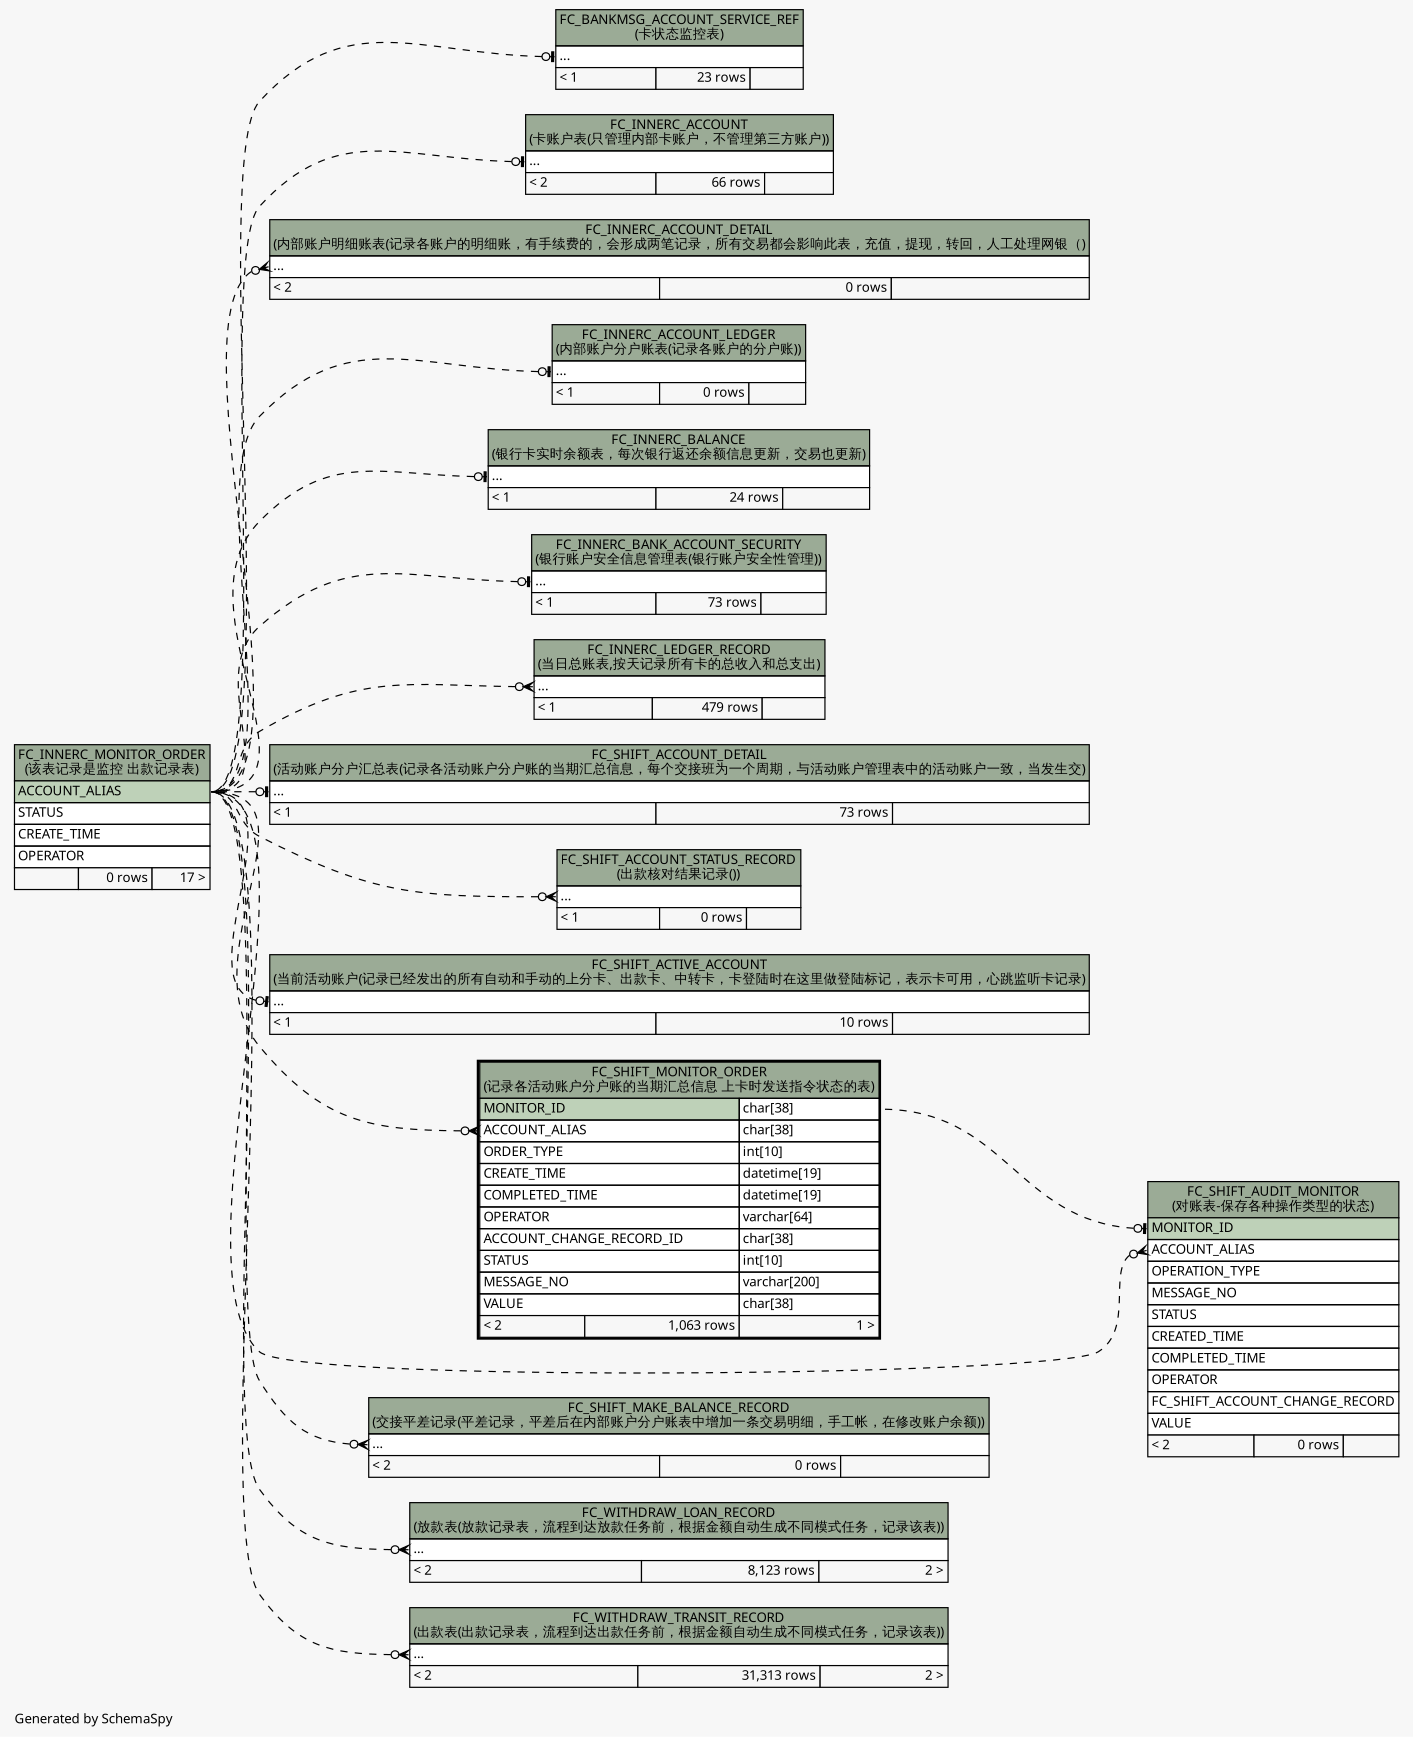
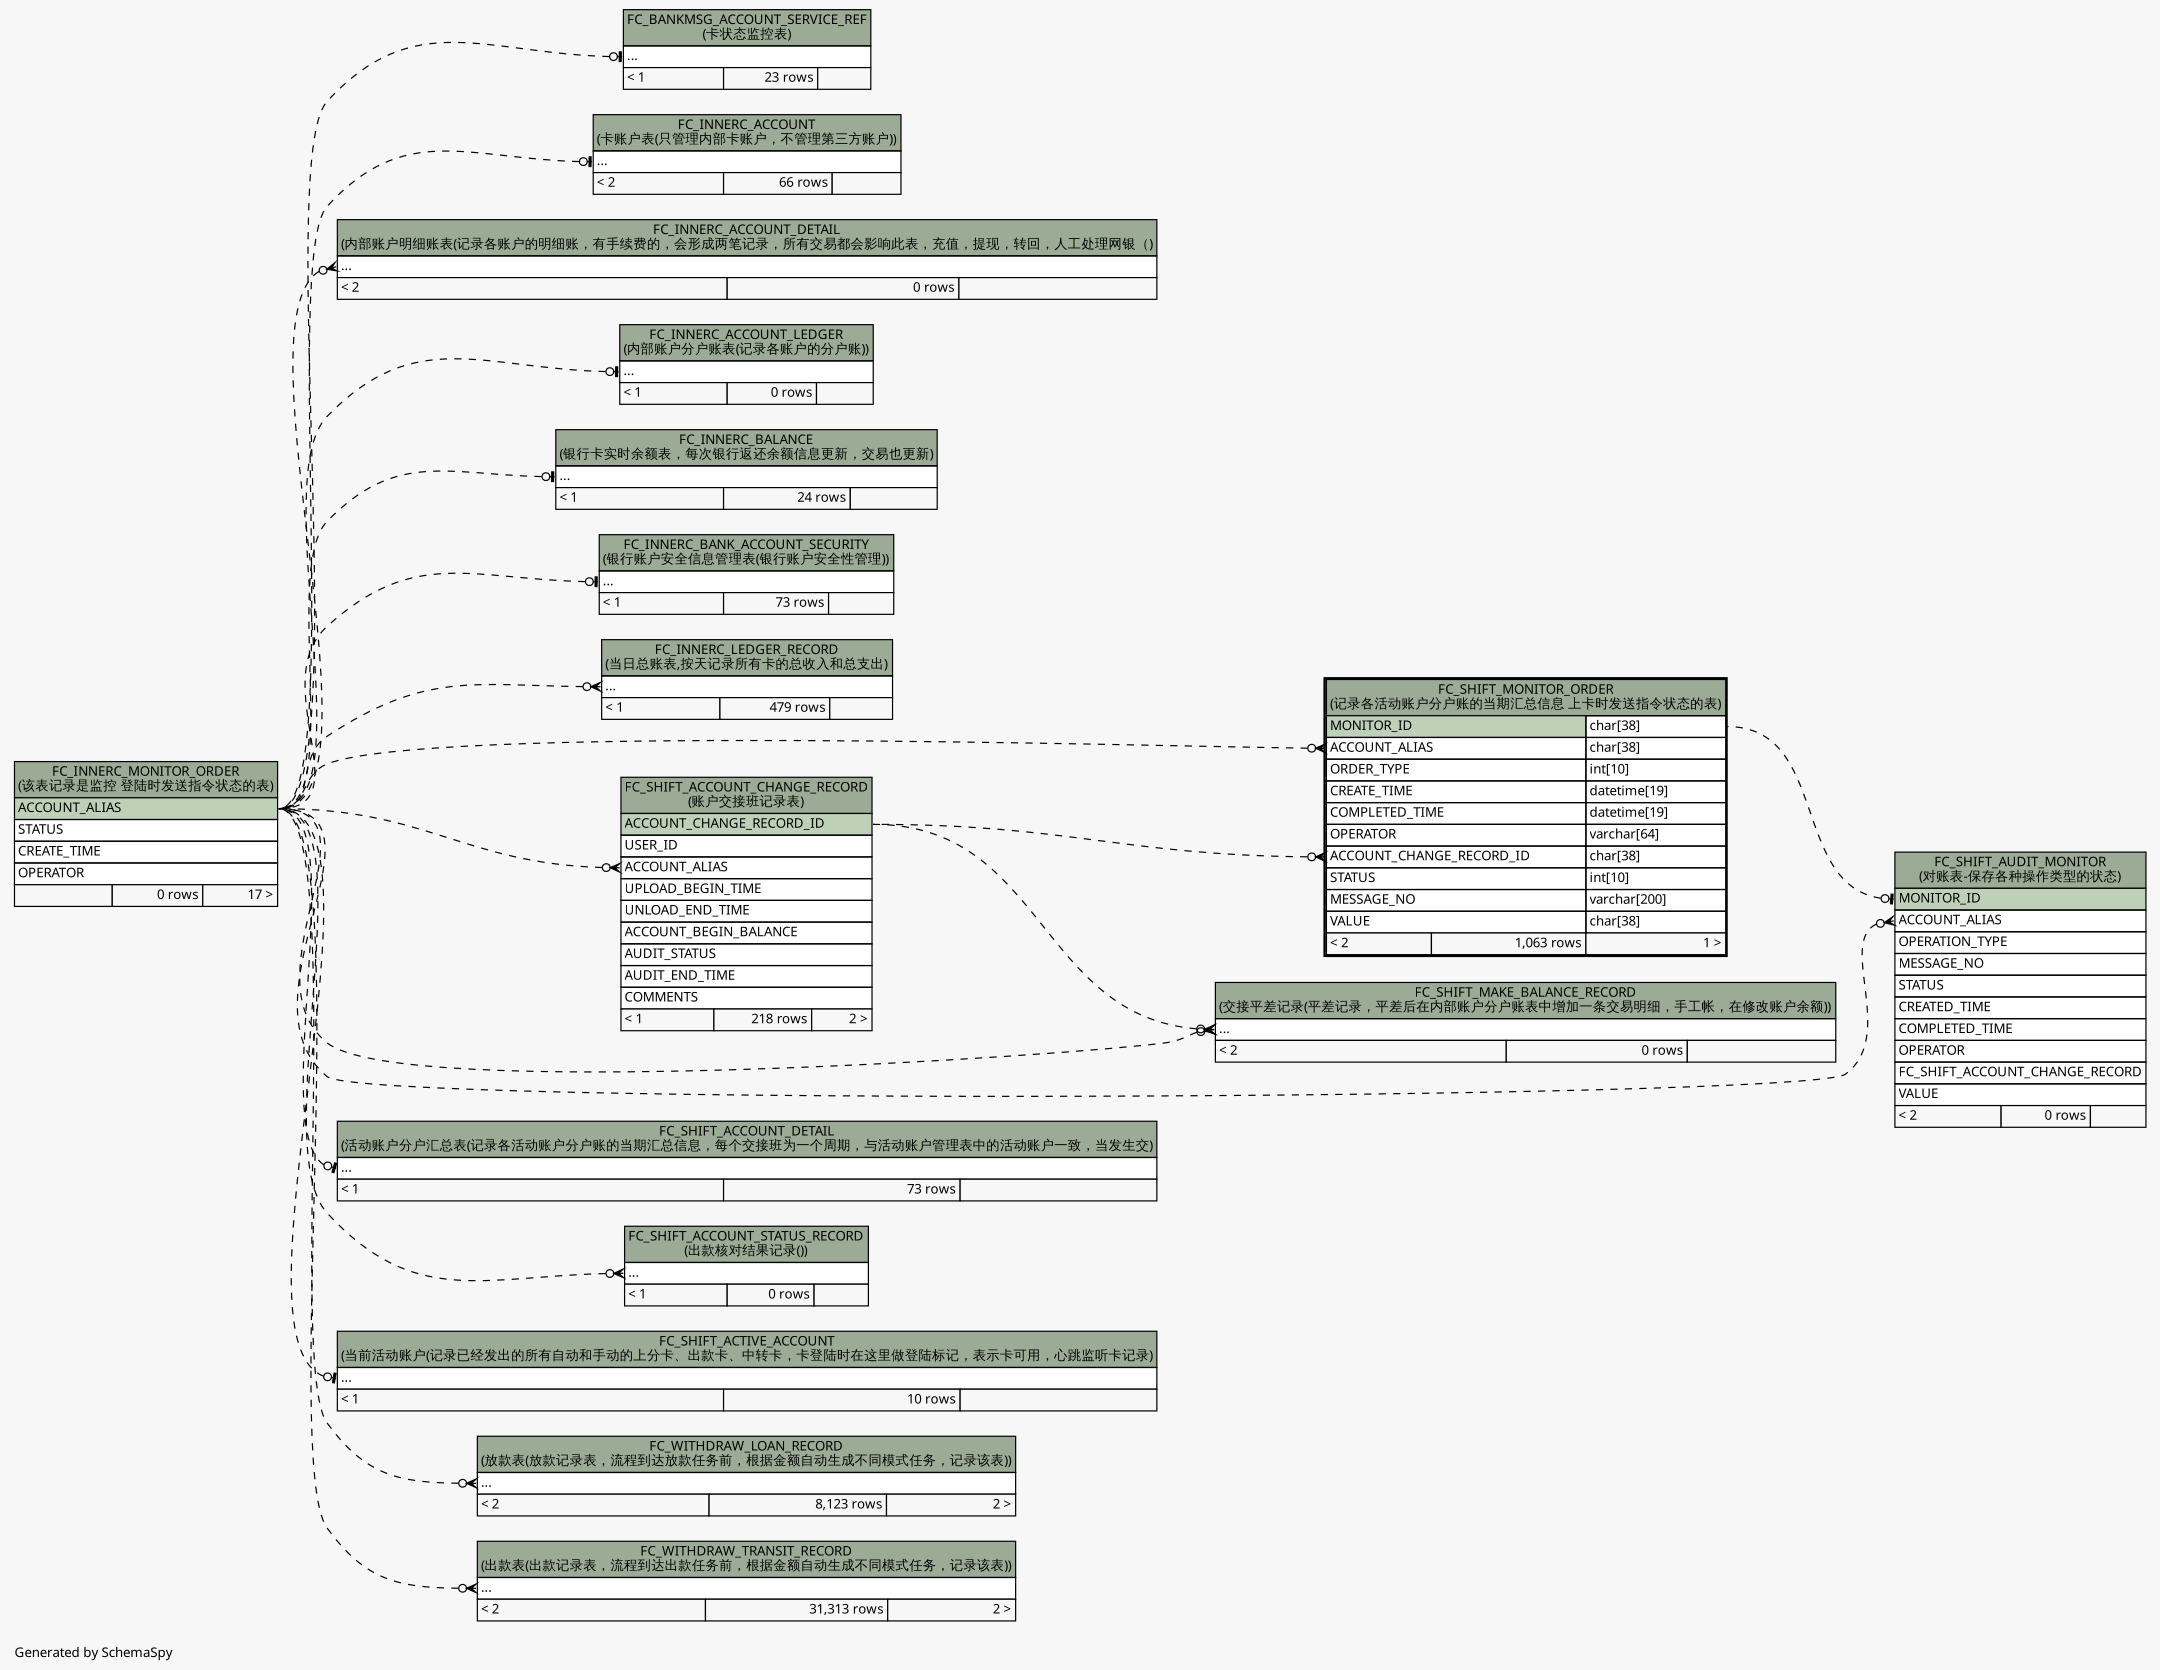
node "FC_INNERC_MONITOR_ORDER": text "(该表记录是监控 出款记录表)" -> "(该表记录是监控 登陆时发送指令状态的表)"
node "FC_SHIFT_ACCOUNT_CHANGE_RECORD": added
